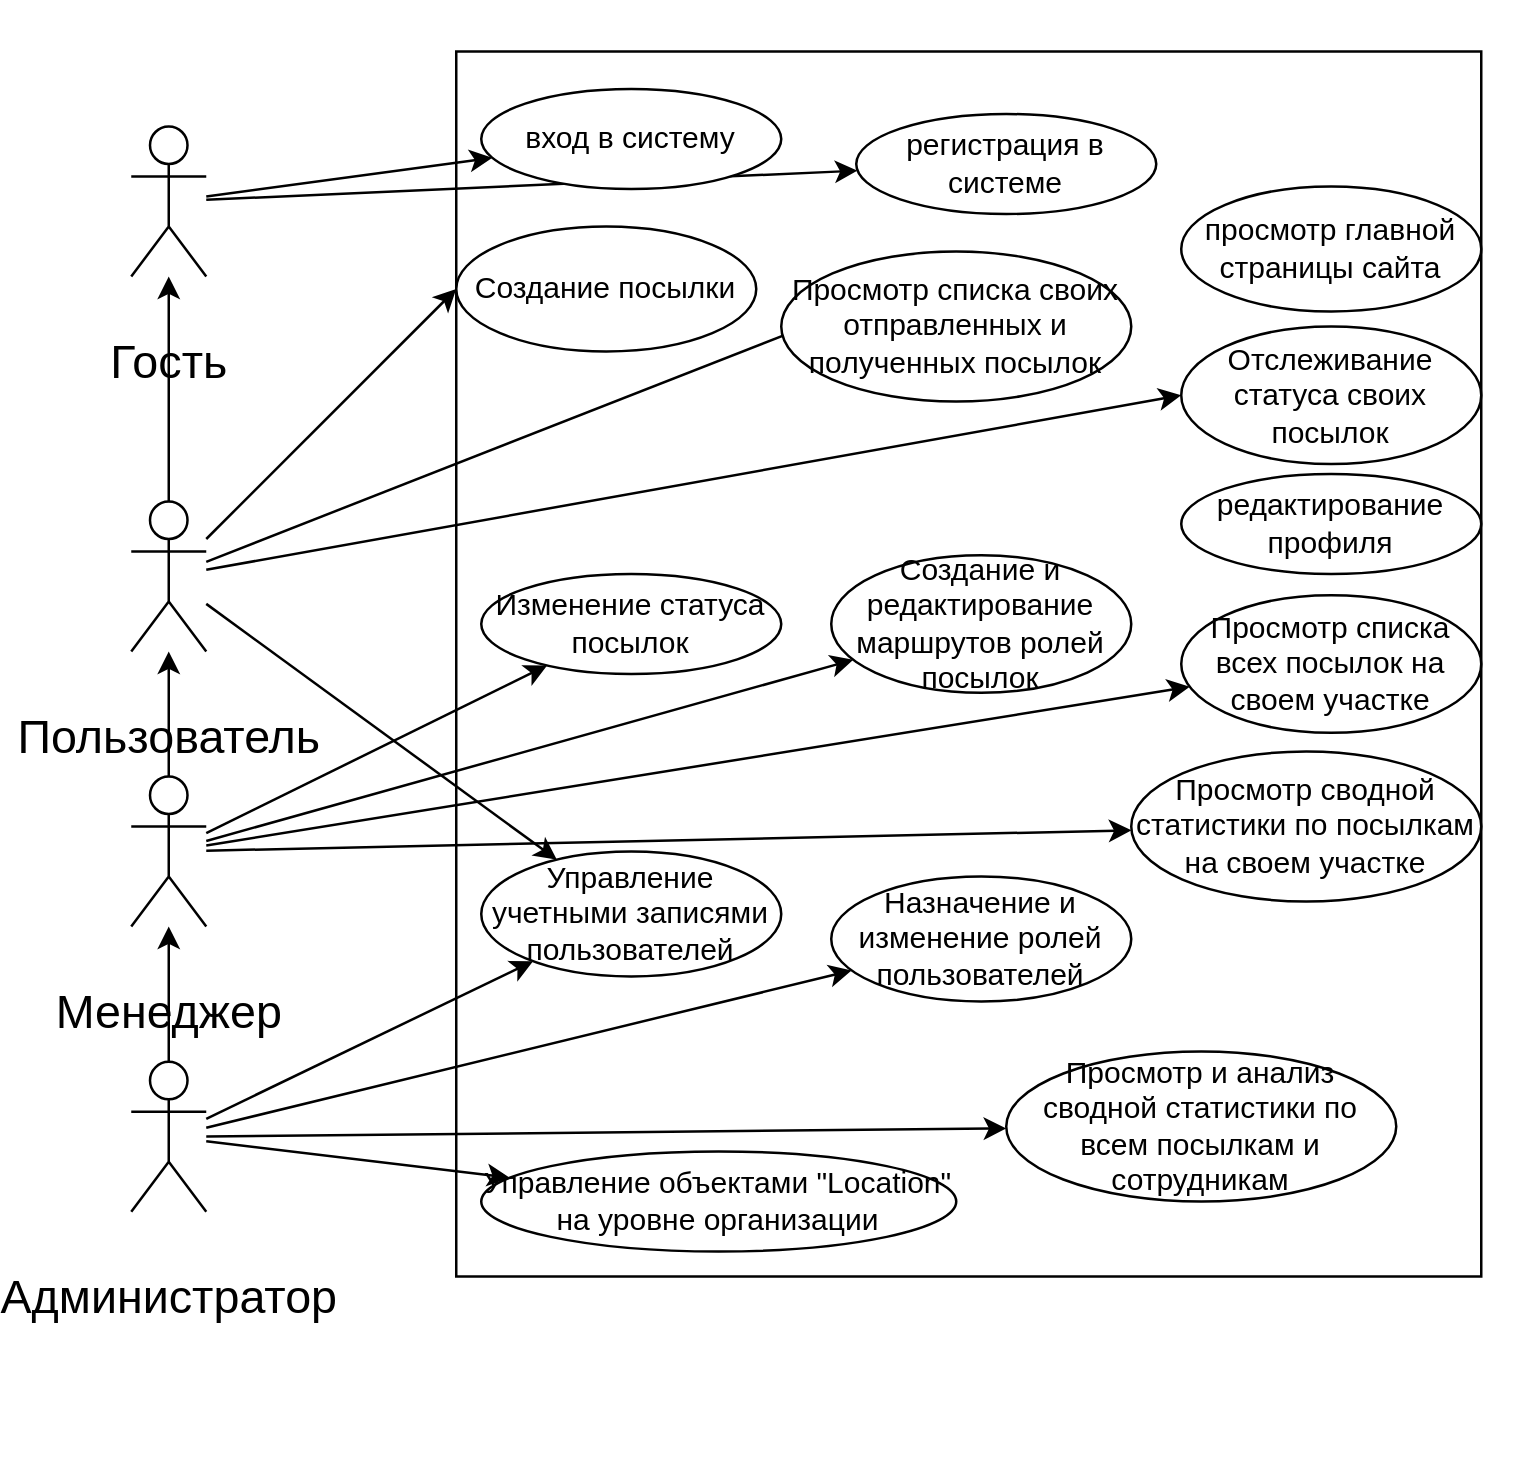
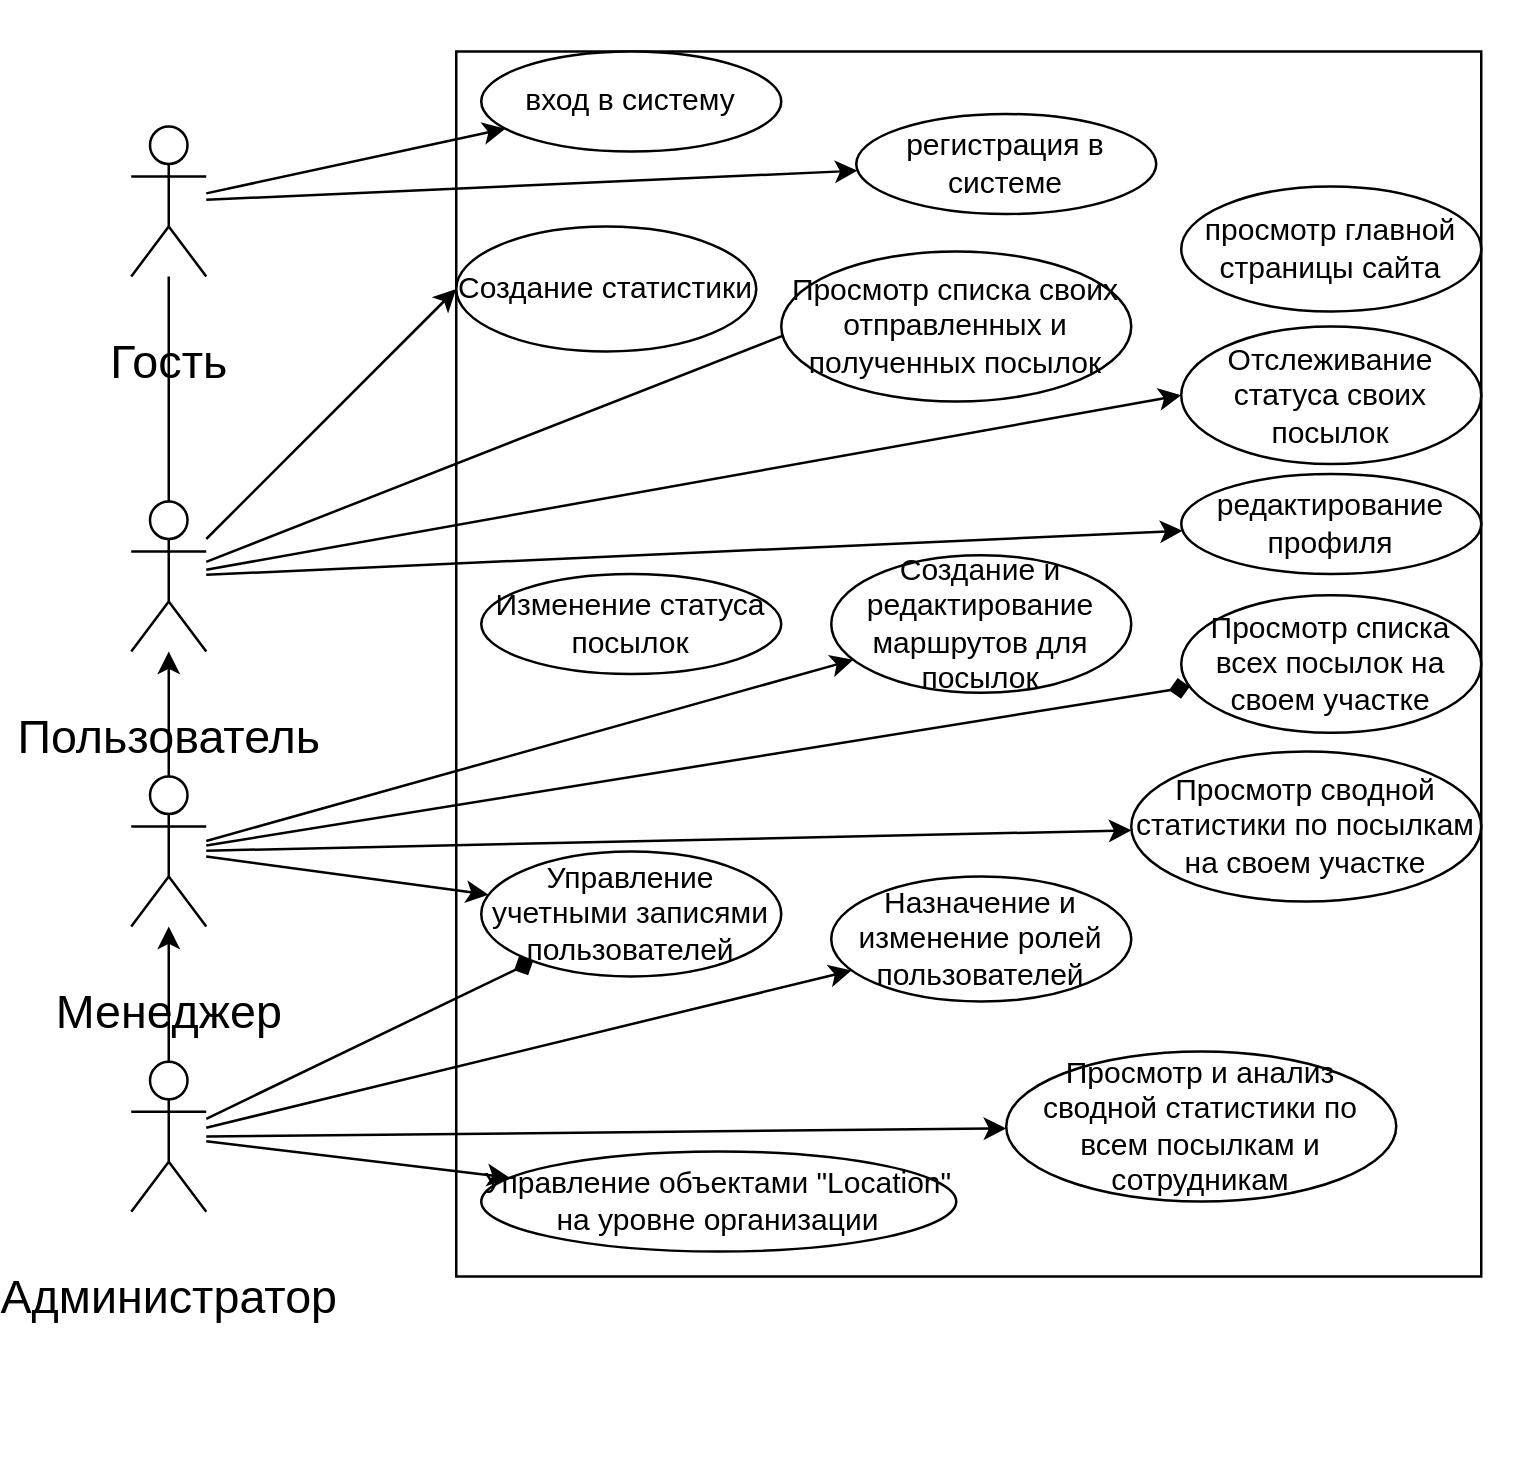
node "вход в систему": moved (631, 139) -> (631, 101)
node "Создание посылки": label "Создание посылки" -> "Создание статистики"
edge "Пользователь" -> "Гость": arrowhead classic -> none
node "Создание и редактирование маршрутов ролей посылок": label "Создание и редактирование маршрутов ролей посылок" -> "Создание и редактирование маршрутов для посылок"
edge "Пользователь" -> "Управление учетными записями пользователей": now "Пользователь" -> "редактирование профиля"
edge "Менеджер" -> "Просмотр списка всех посылок на своем участке": arrowhead classic -> diamond
edge "Менеджер" -> "Изменение статуса посылок": now "Менеджер" -> "Управление учетными записями пользователей"
edge "Администратор" -> "Управление учетными записями пользователей": arrowhead classic -> diamond
